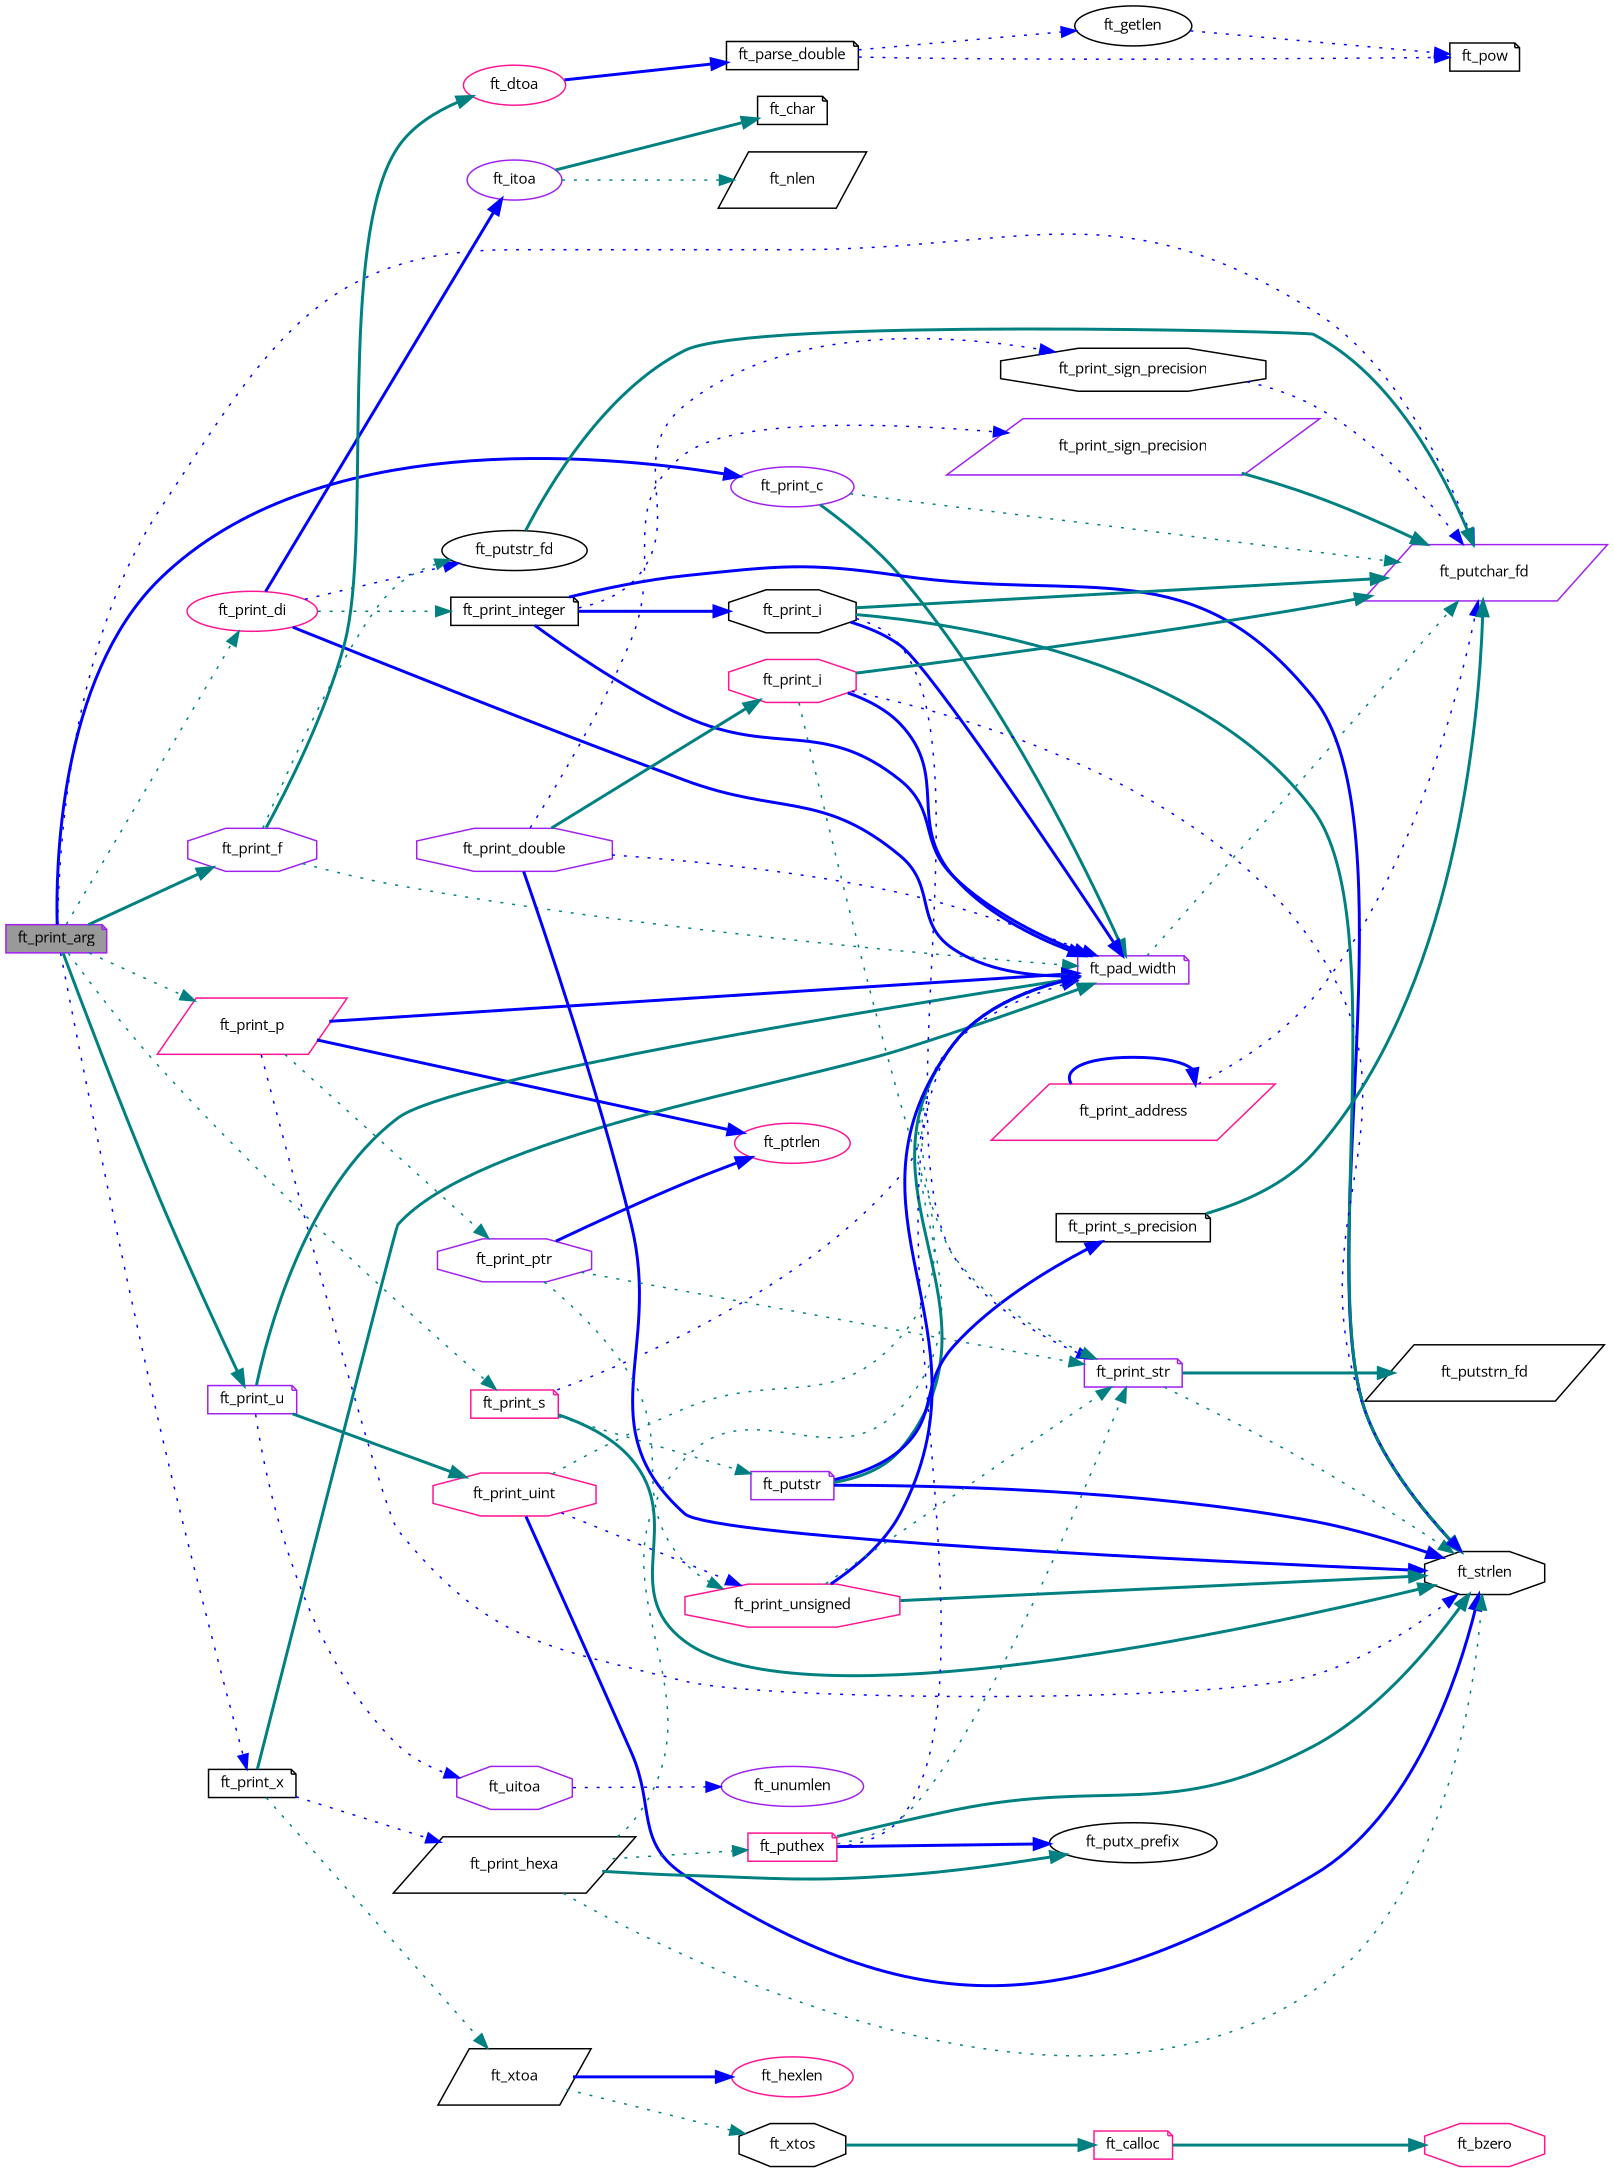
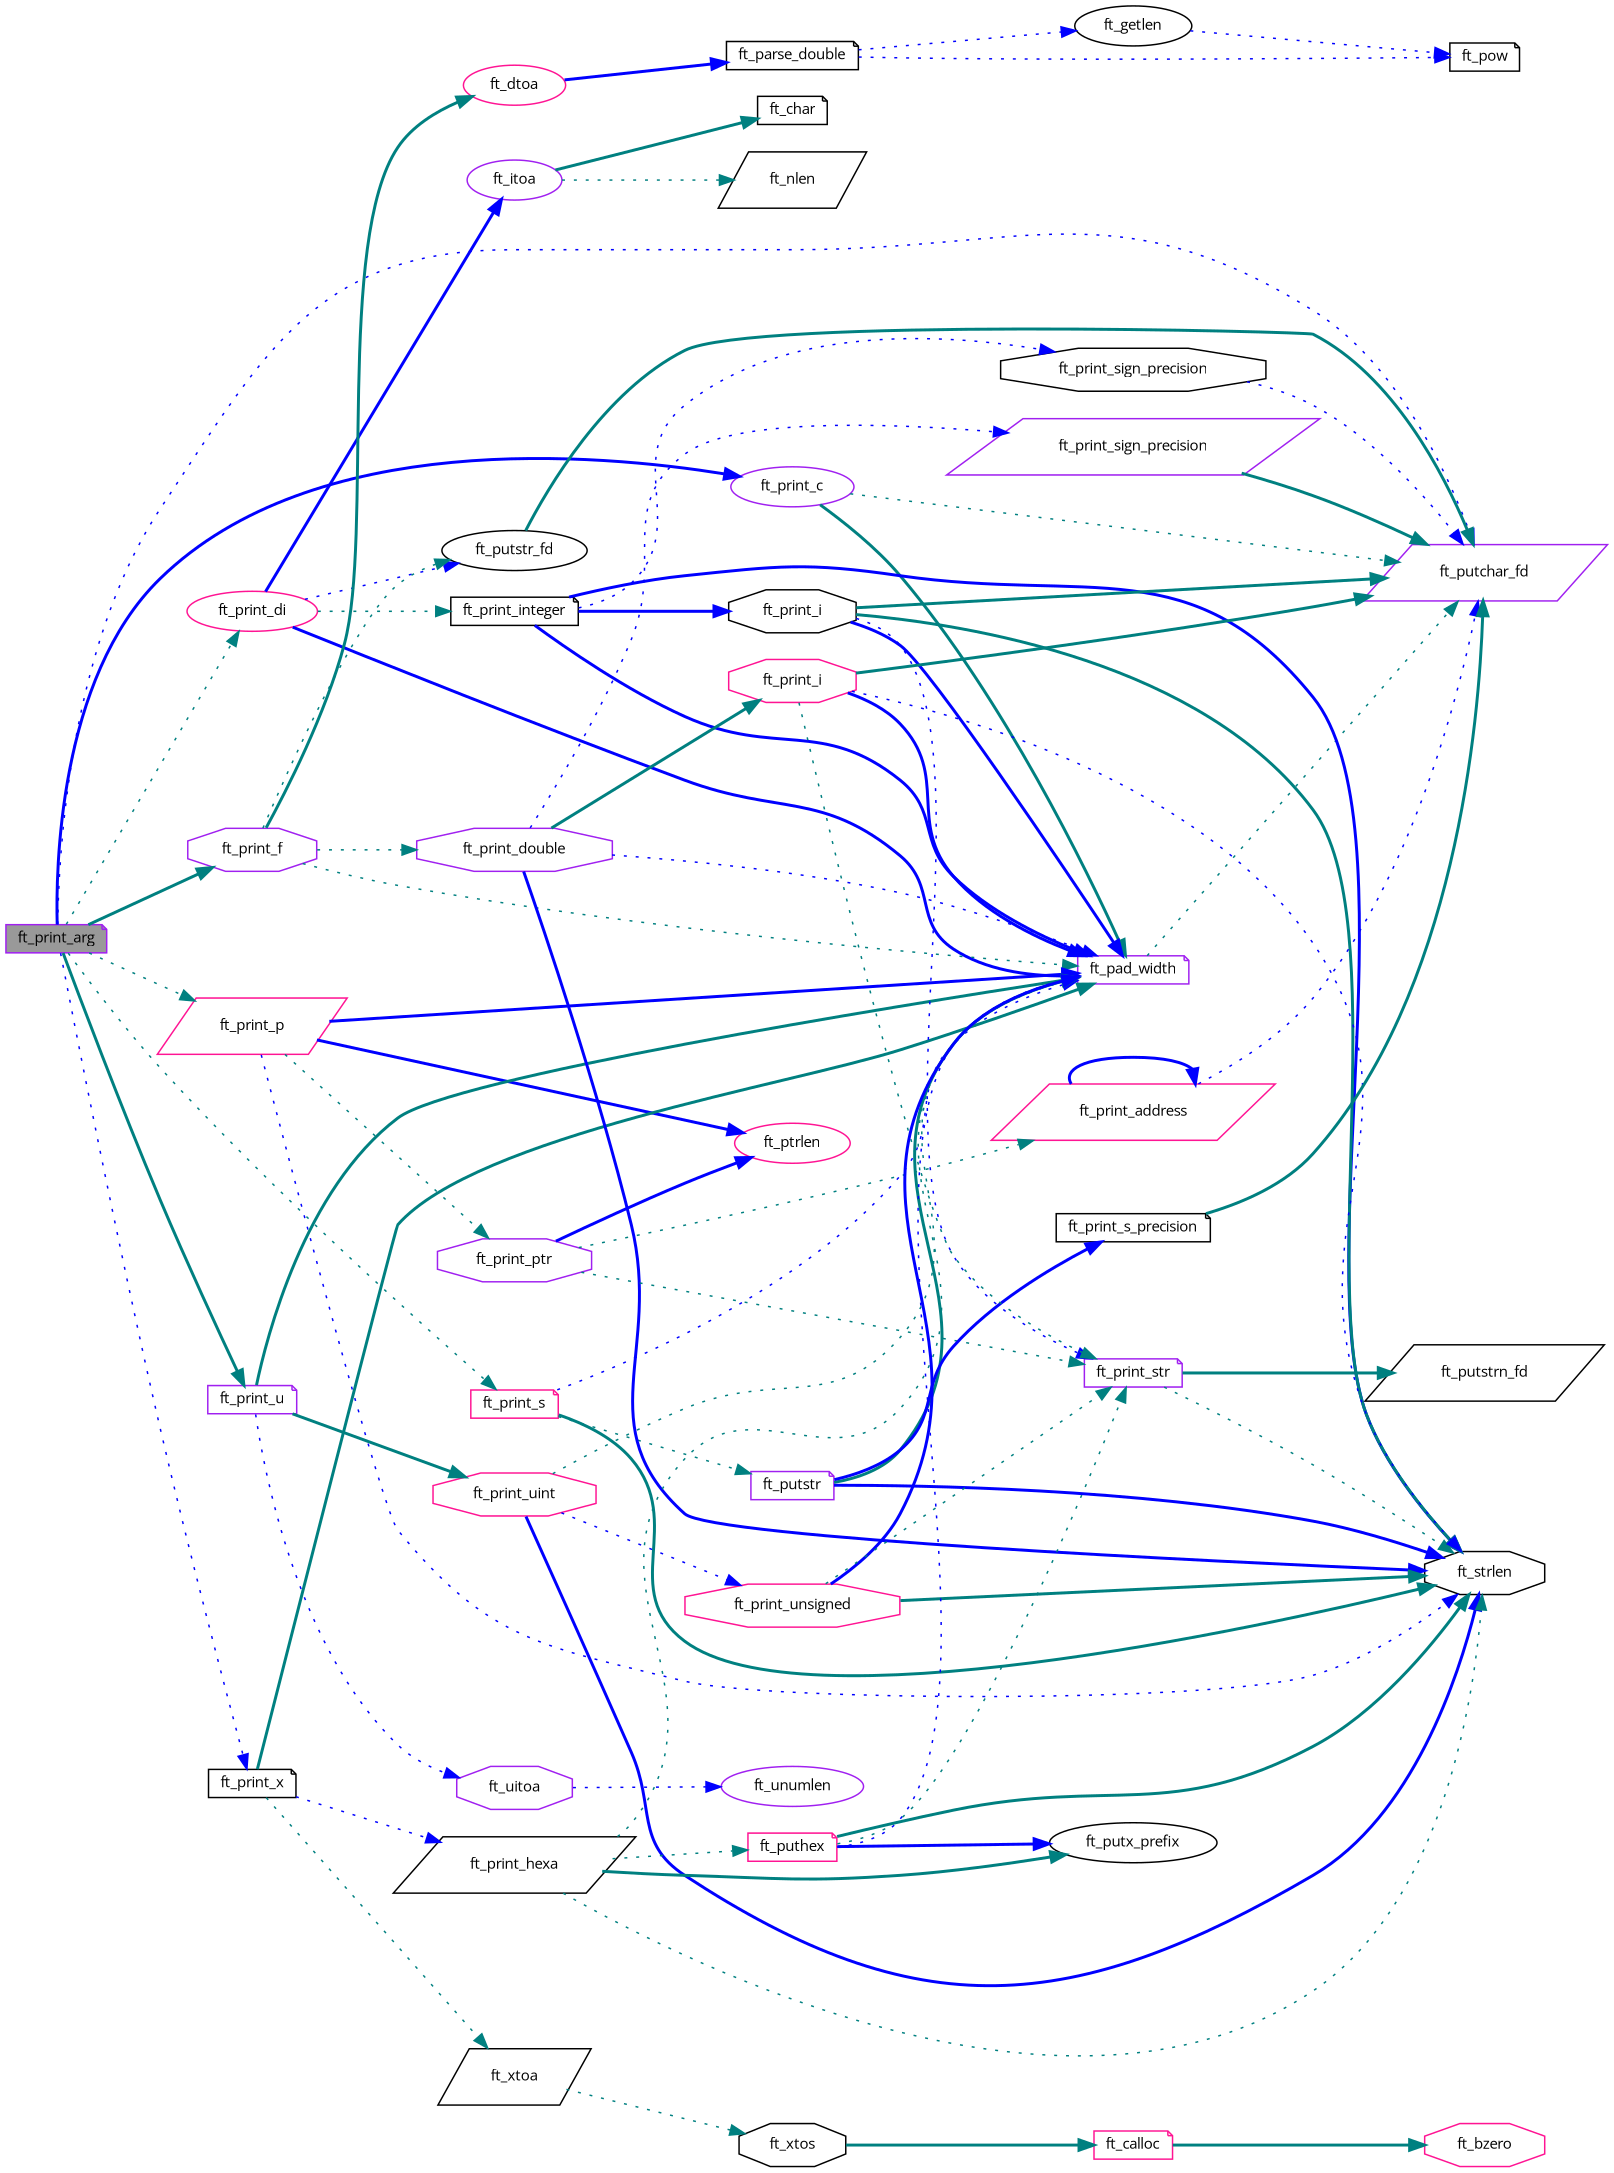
edge "ft_print_f" -> "ft_print_double": added
edge "ft_print_ptr" -> "ft_print_unsigned": now "ft_print_ptr" -> "ft_print_address"
node "ft_hexlen": removed
